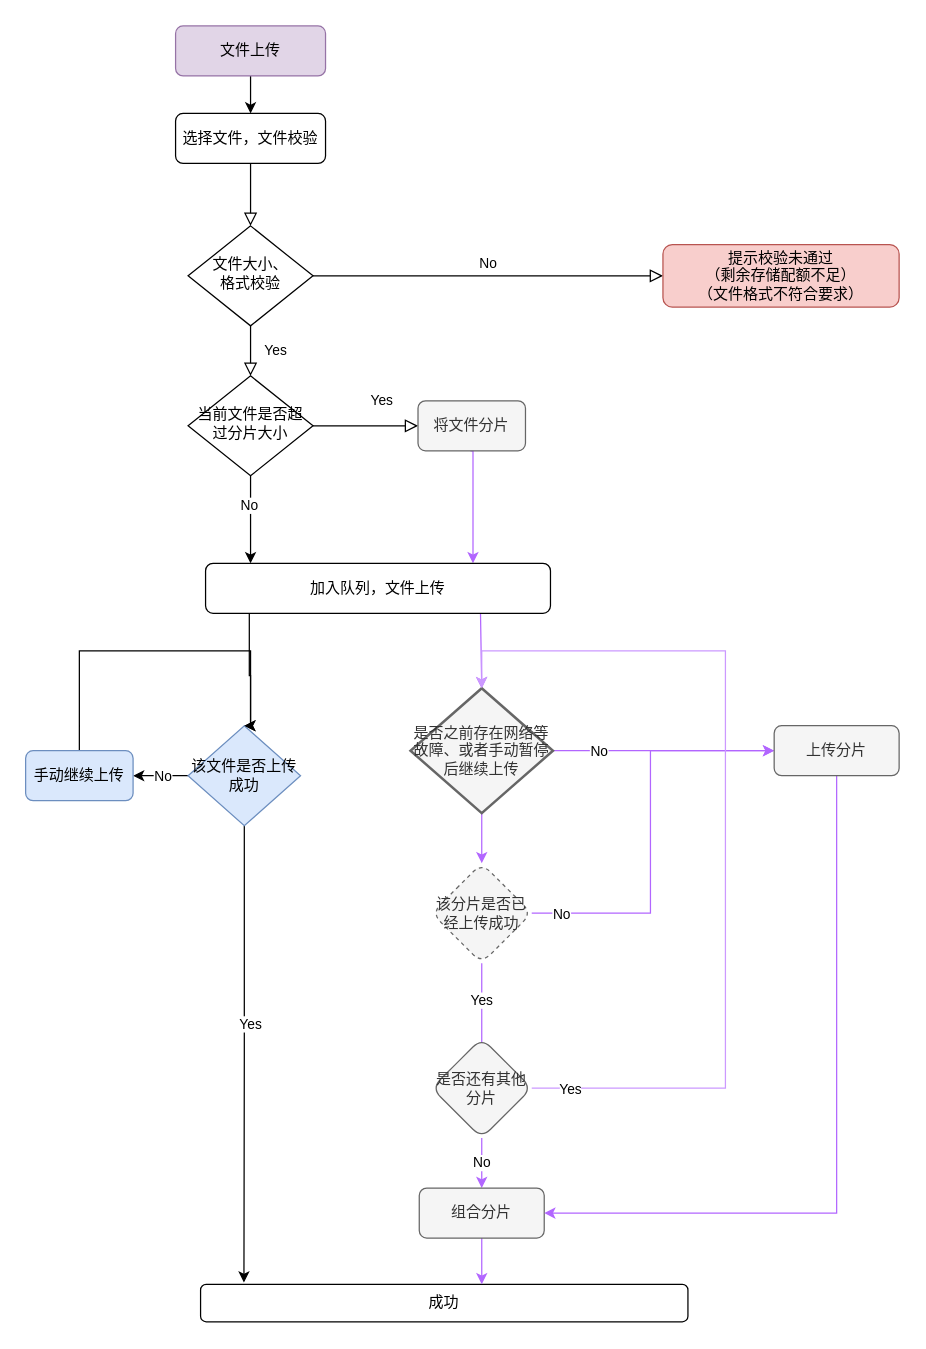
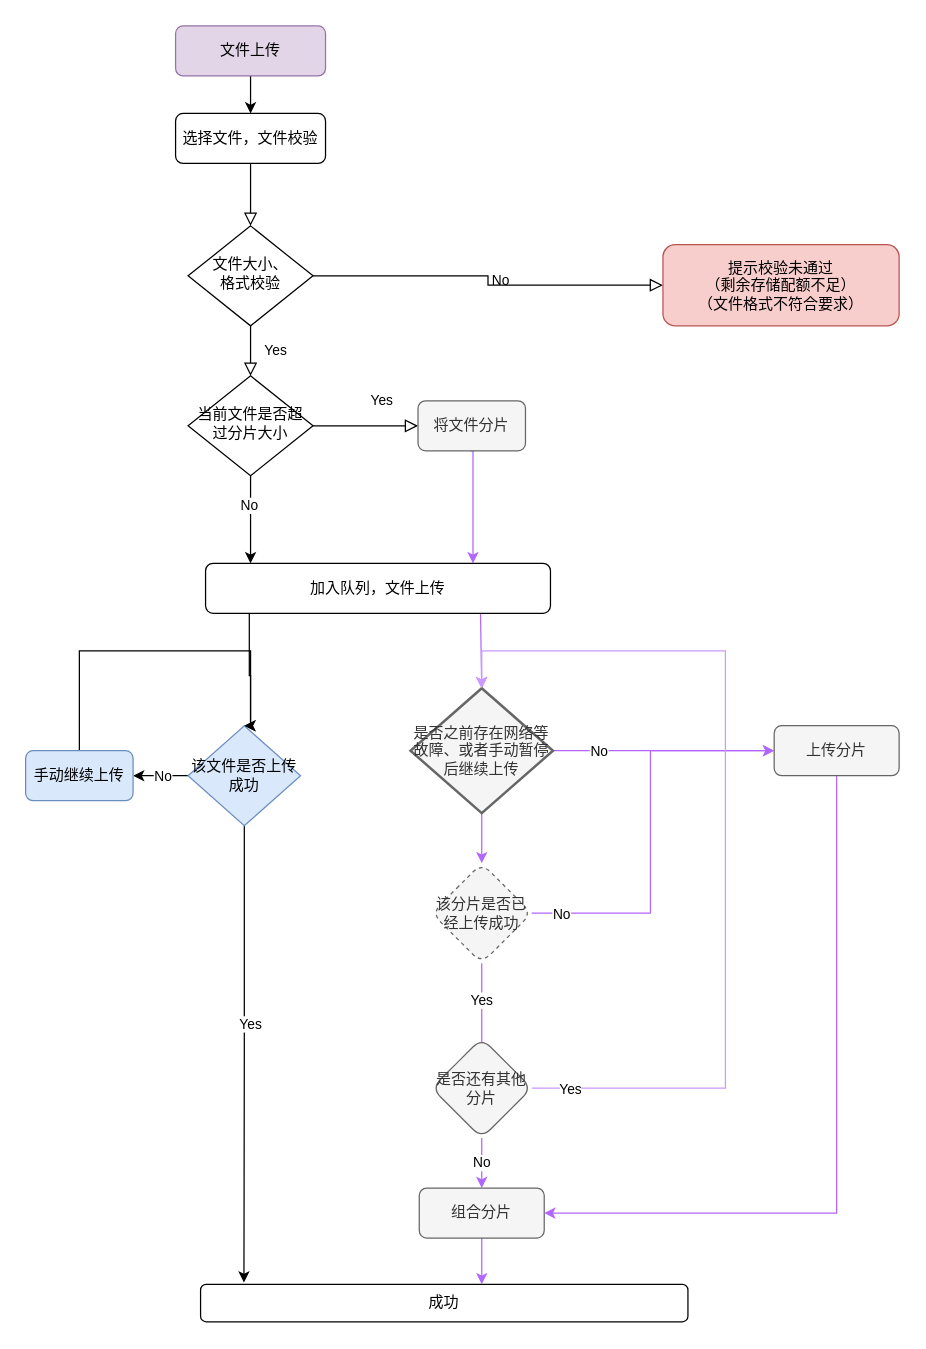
node "提示校验未通过 （剩余存储配额不足） （文件格式不符合要求）": size 236x63 -> 236x81
